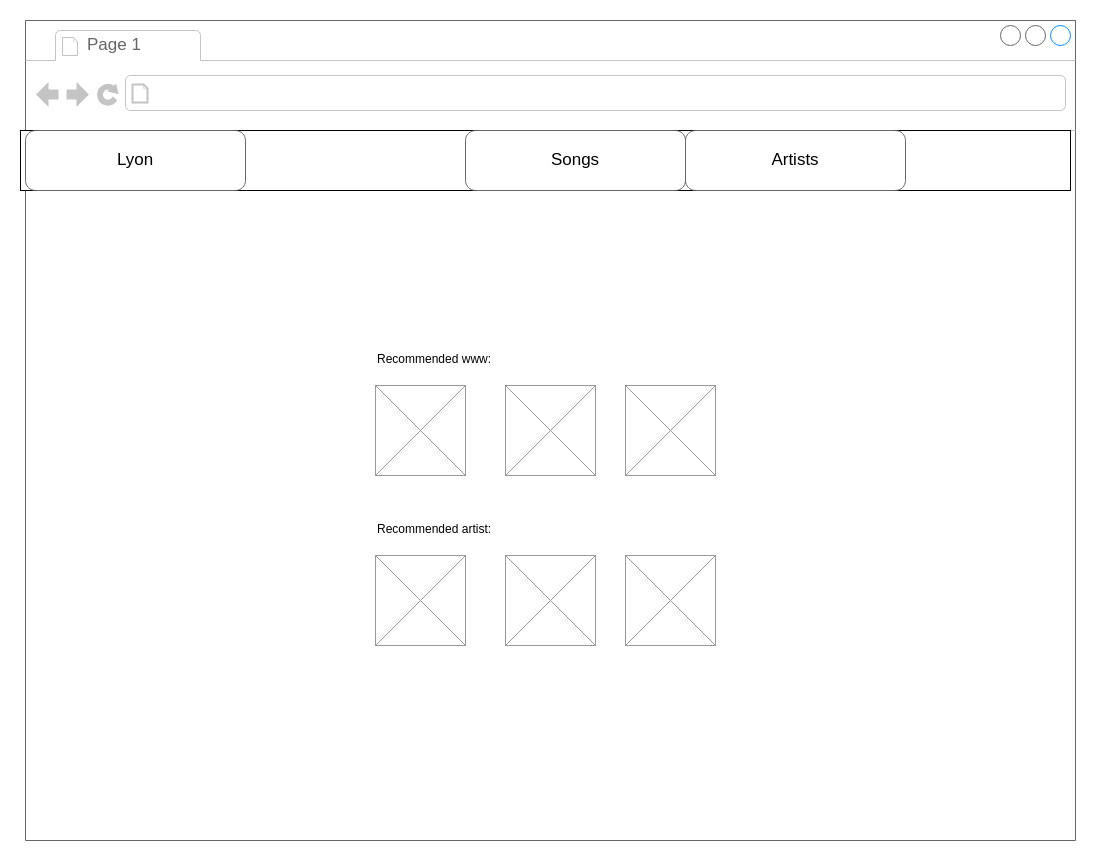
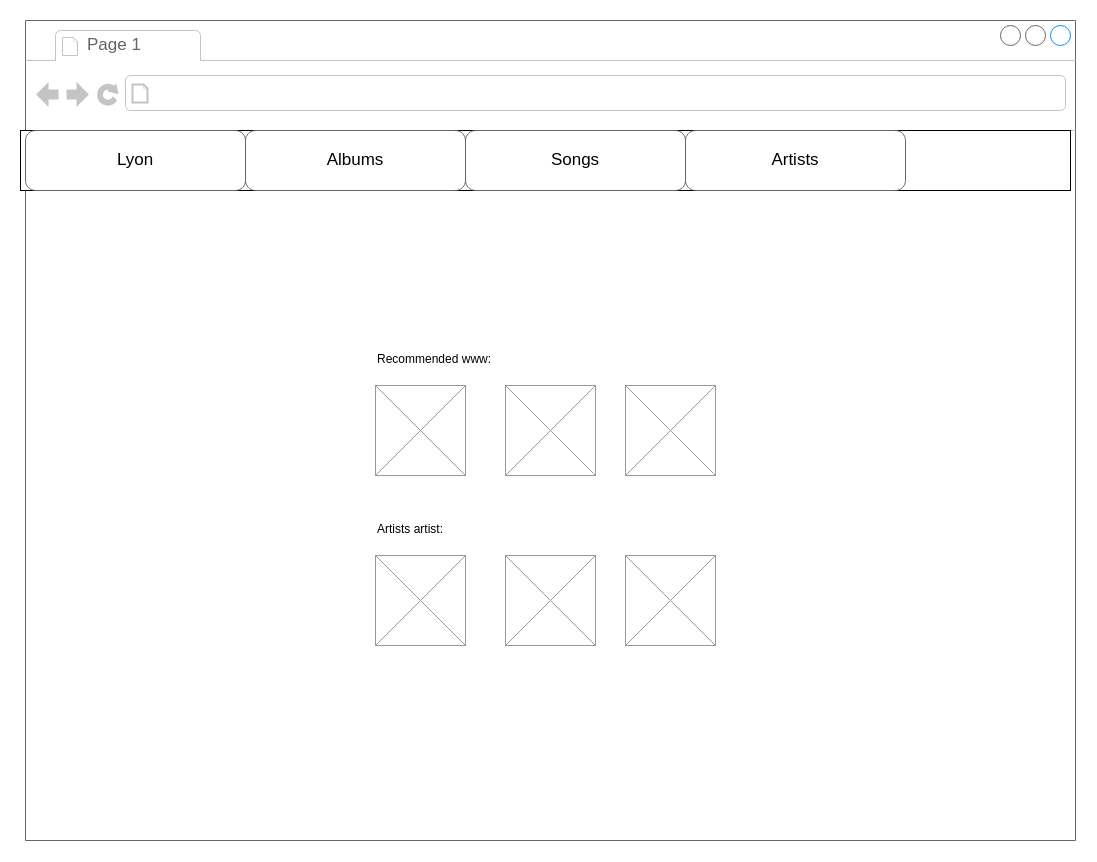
node "Albums": added
node "Recommended artist:": label "Recommended artist:" -> "Artists artist:"
